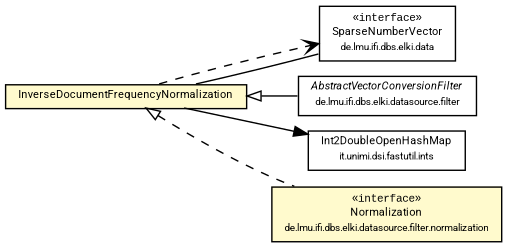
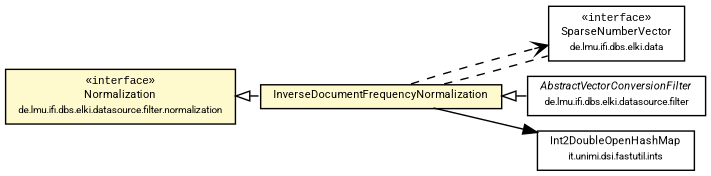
edge "SparseNumberVector" -- "InverseDocumentFrequencyNormalization": style solid -> dashed
edge "Normalization" -> "InverseDocumentFrequencyNormalization": reversed
